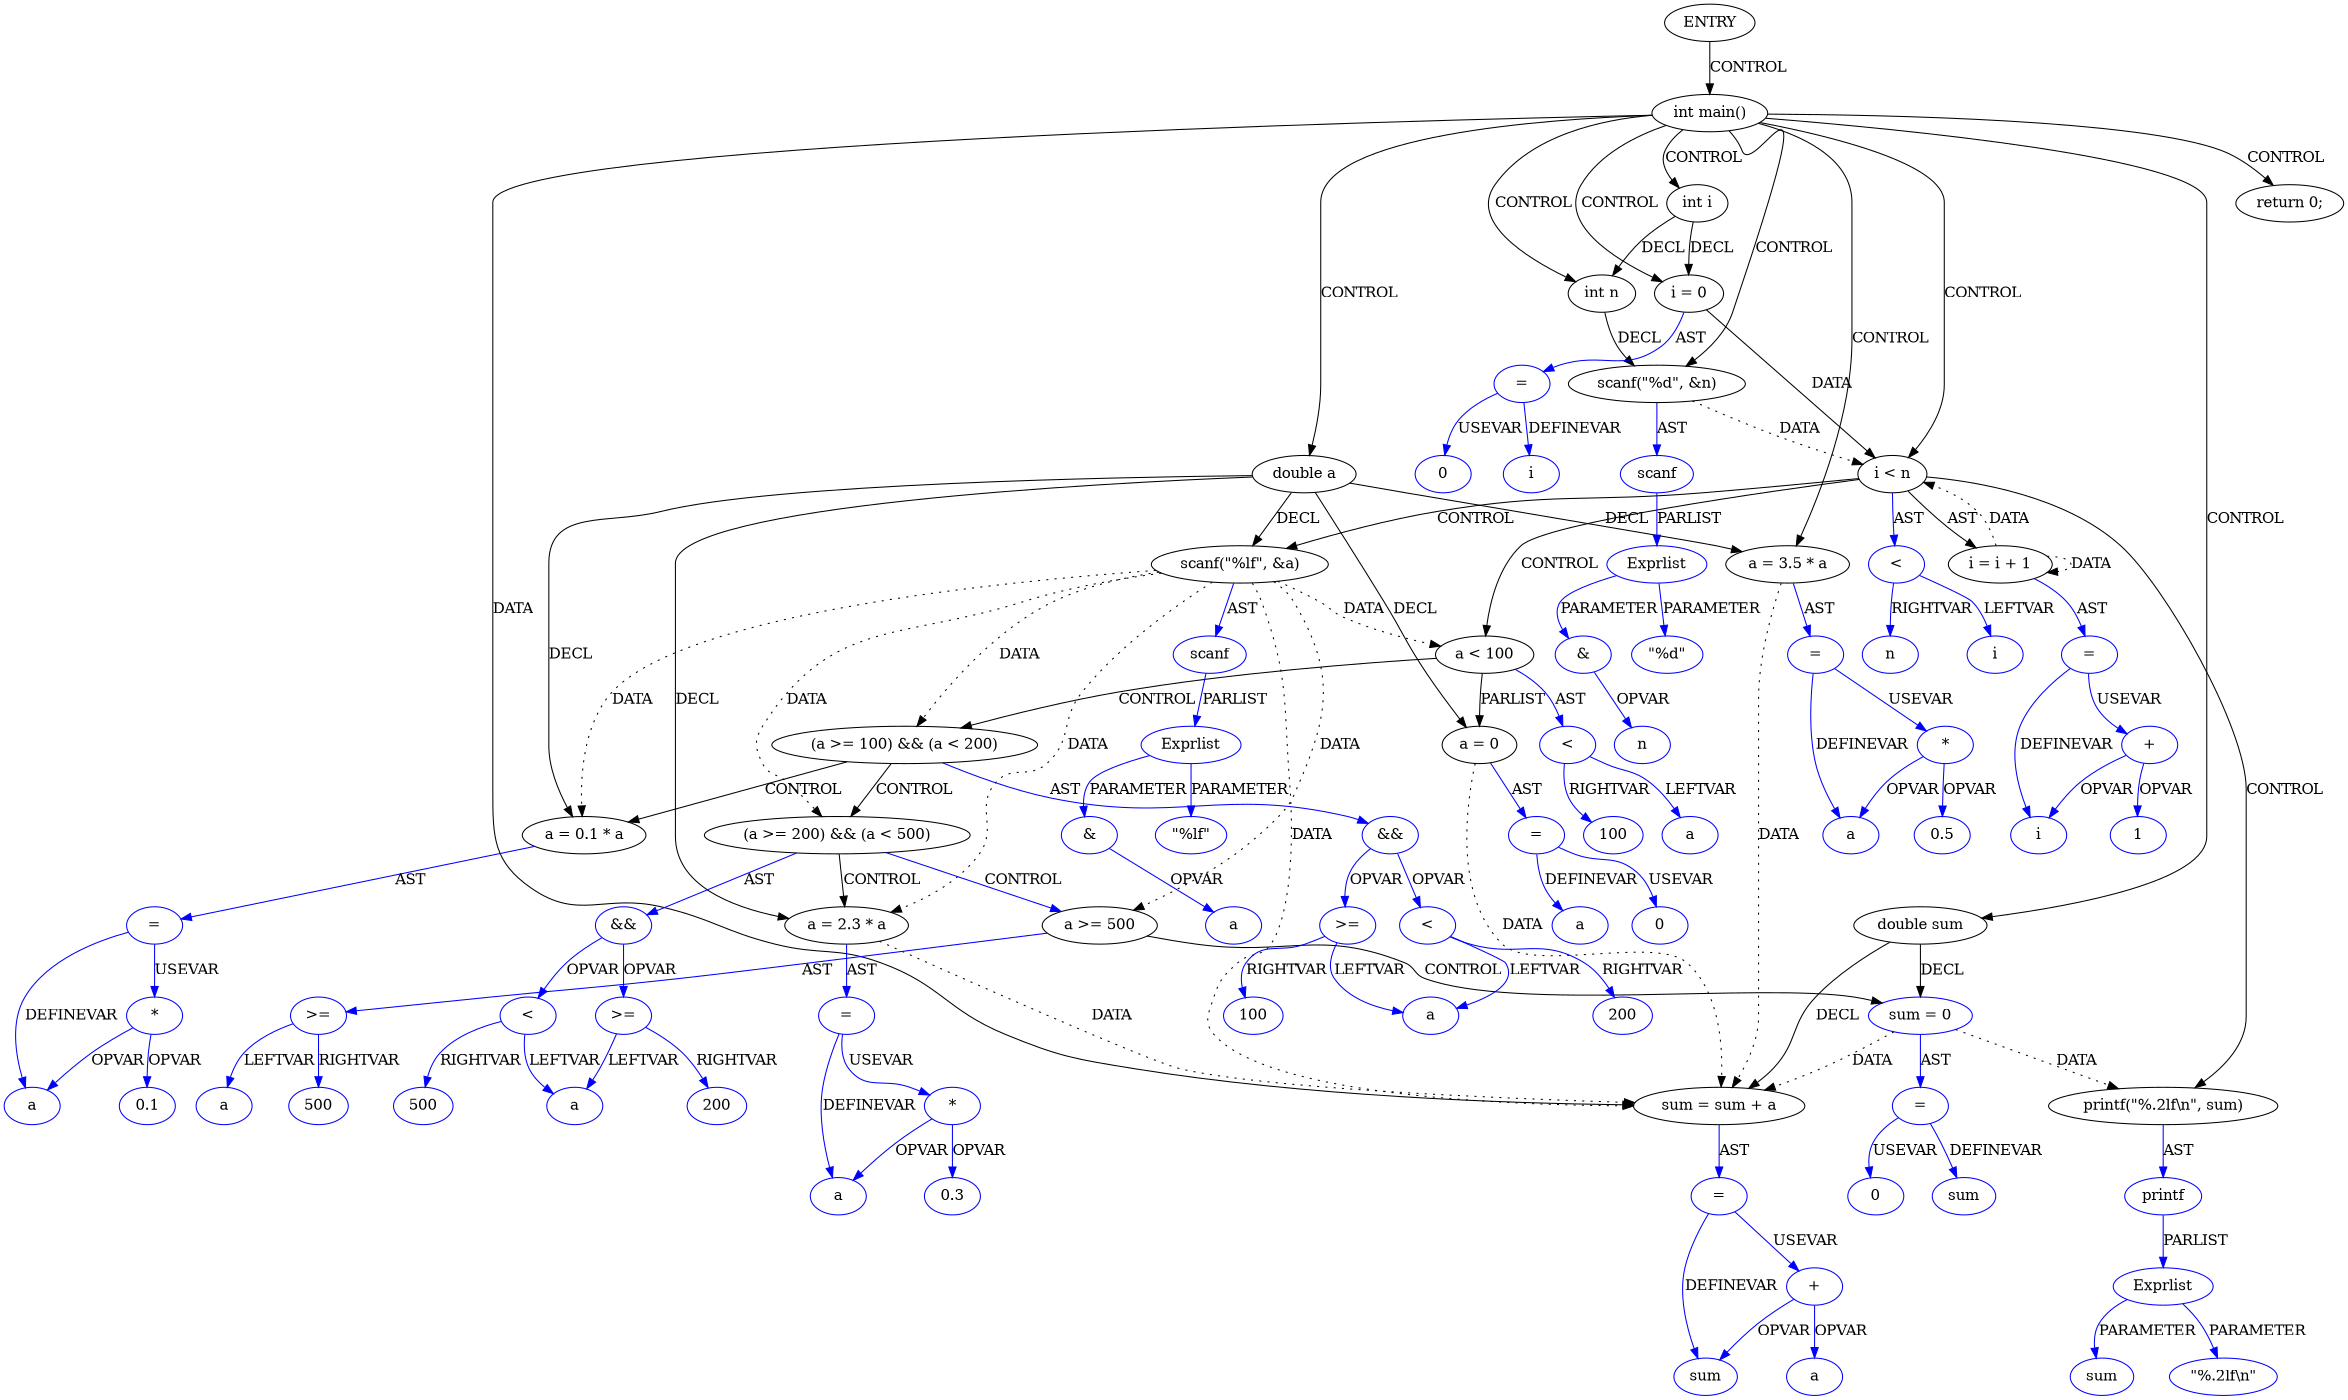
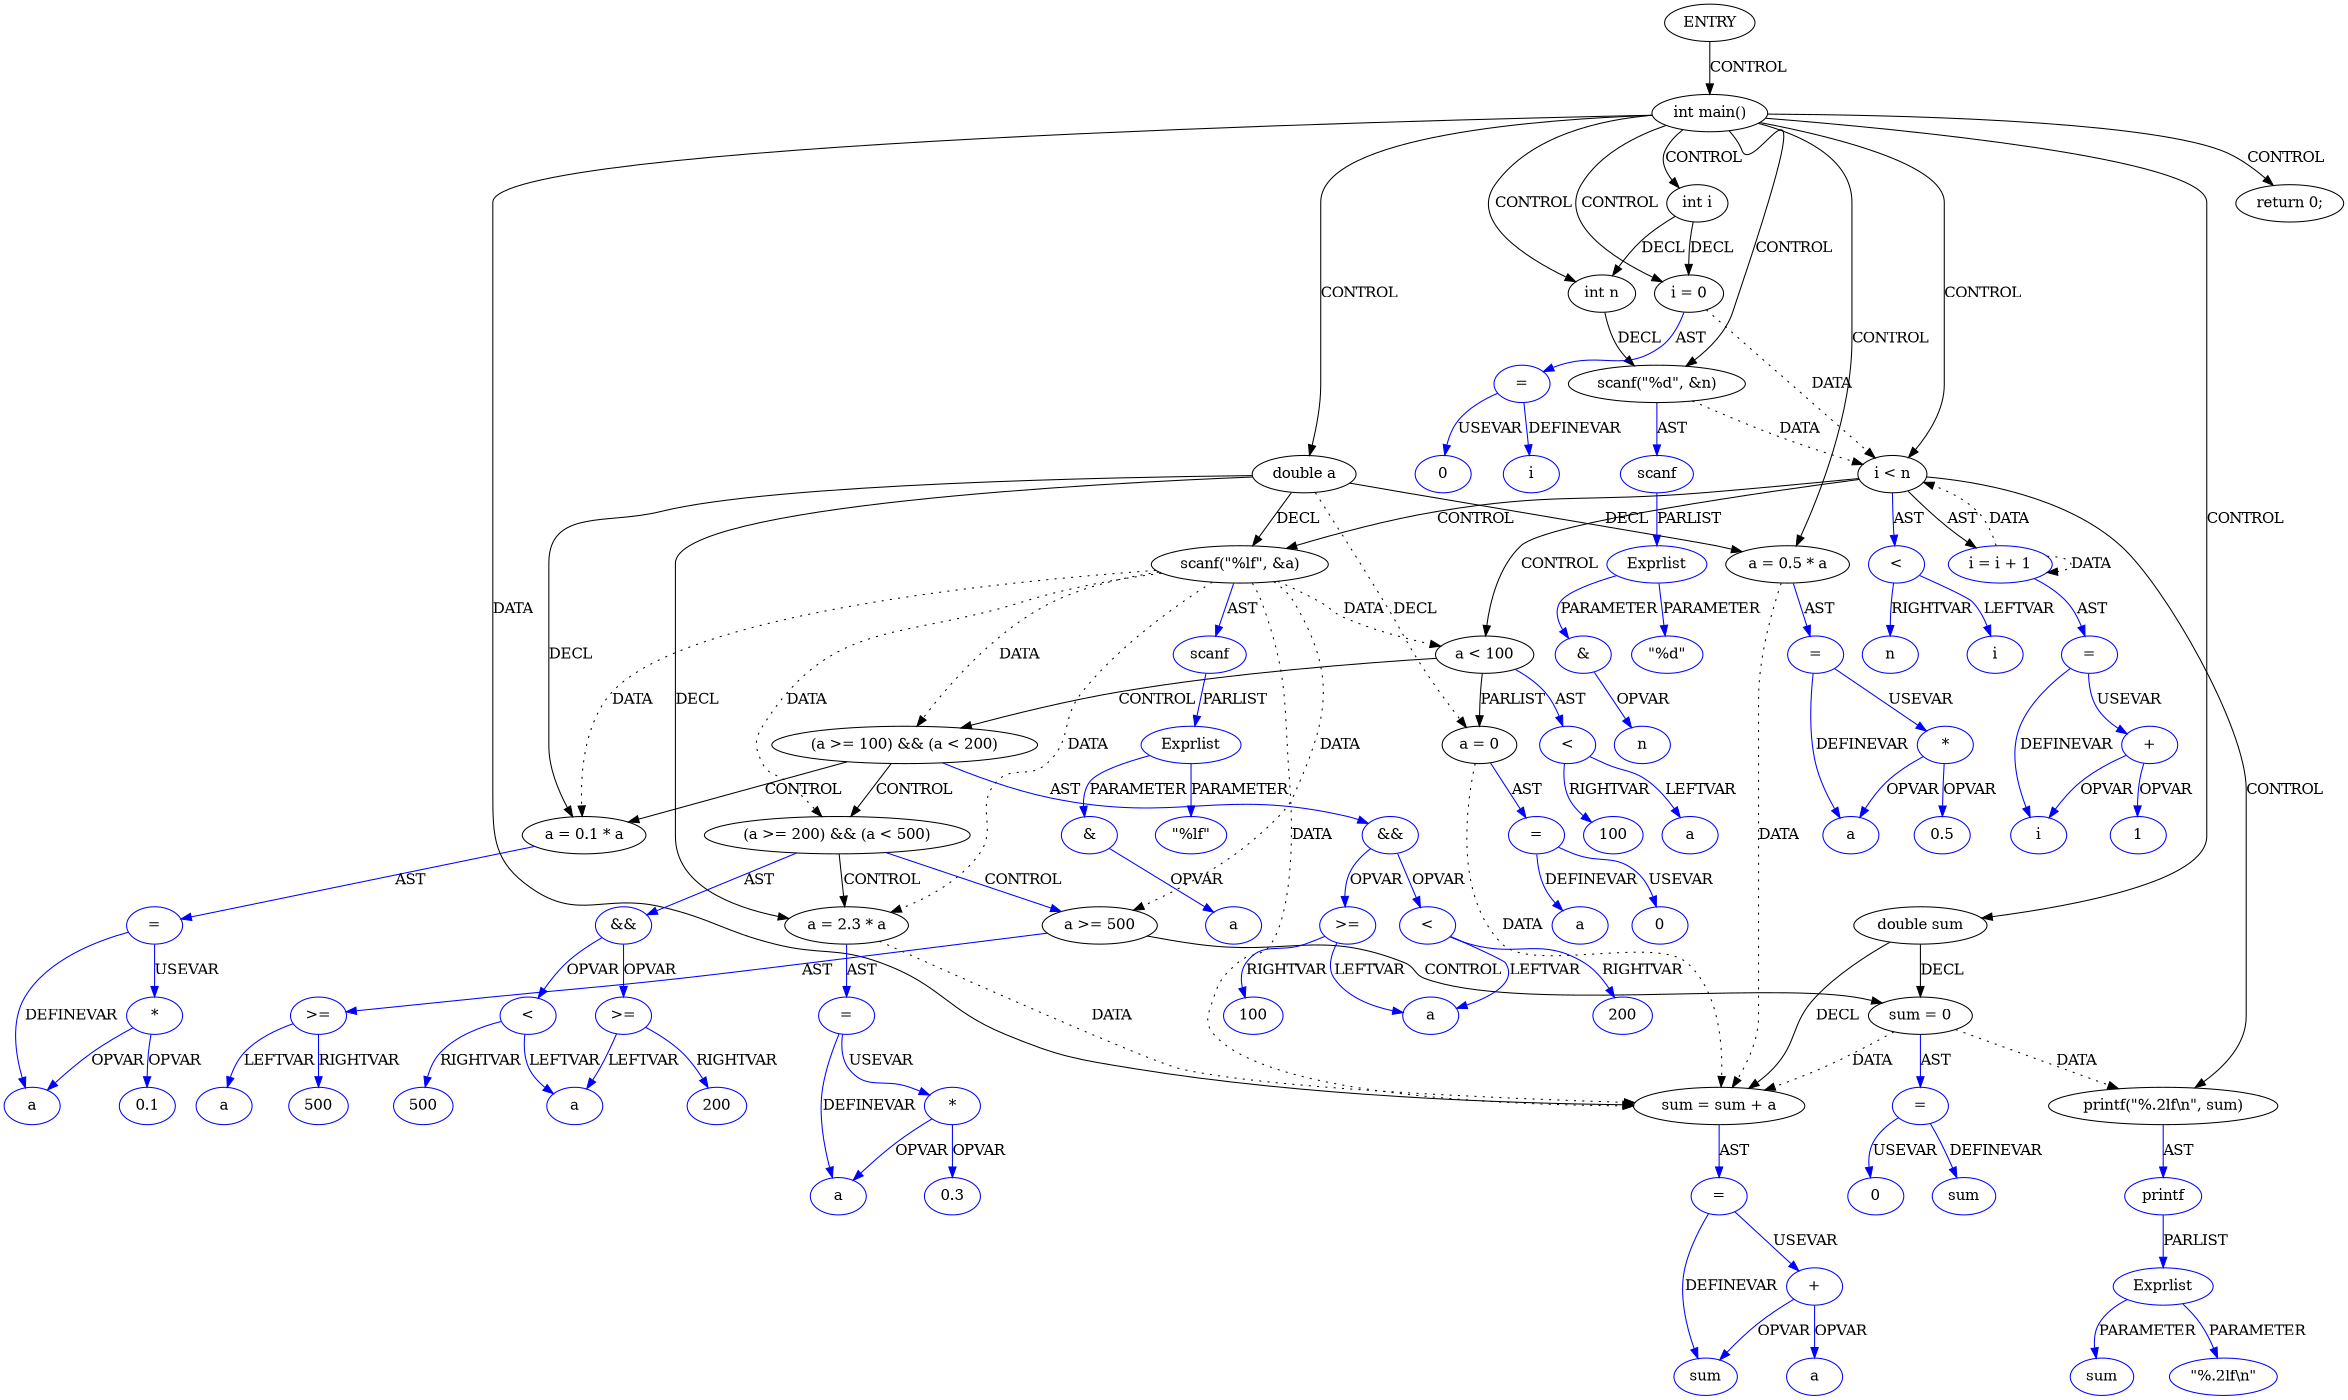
edge "i = 0" -> "i < n": style solid -> dotted
node "a = 3.5 * a": label "a = 3.5 * a" -> "a = 0.5 * a"
node "i = i + 1": color black -> blue
edge "double a" -> "a = 0": style solid -> dotted
node "sum = 0": color blue -> black
